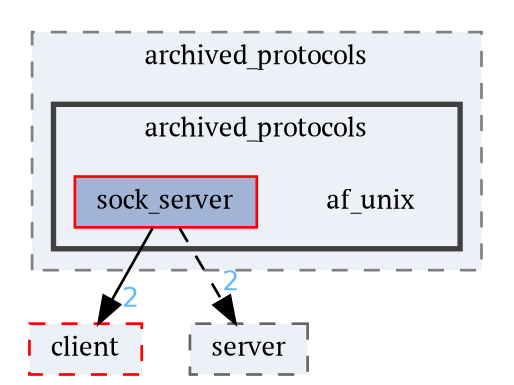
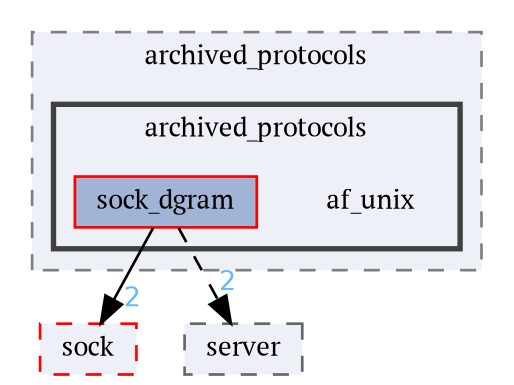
node "sock_server": label "sock_server" -> "sock_dgram"
node "client": label "client" -> "sock"
